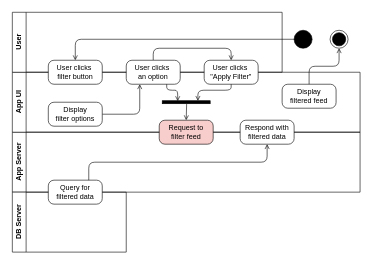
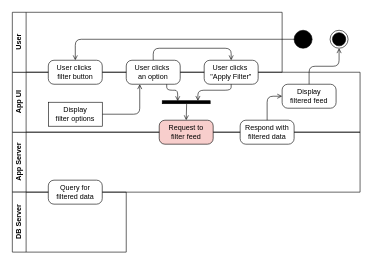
edge "Respond with filtered data" -> "Display filtered feed": added
node "Display filter options": shape rounded rectangle -> rectangle
edge "Query for filtered data" -> "Respond with filtered data": removed
